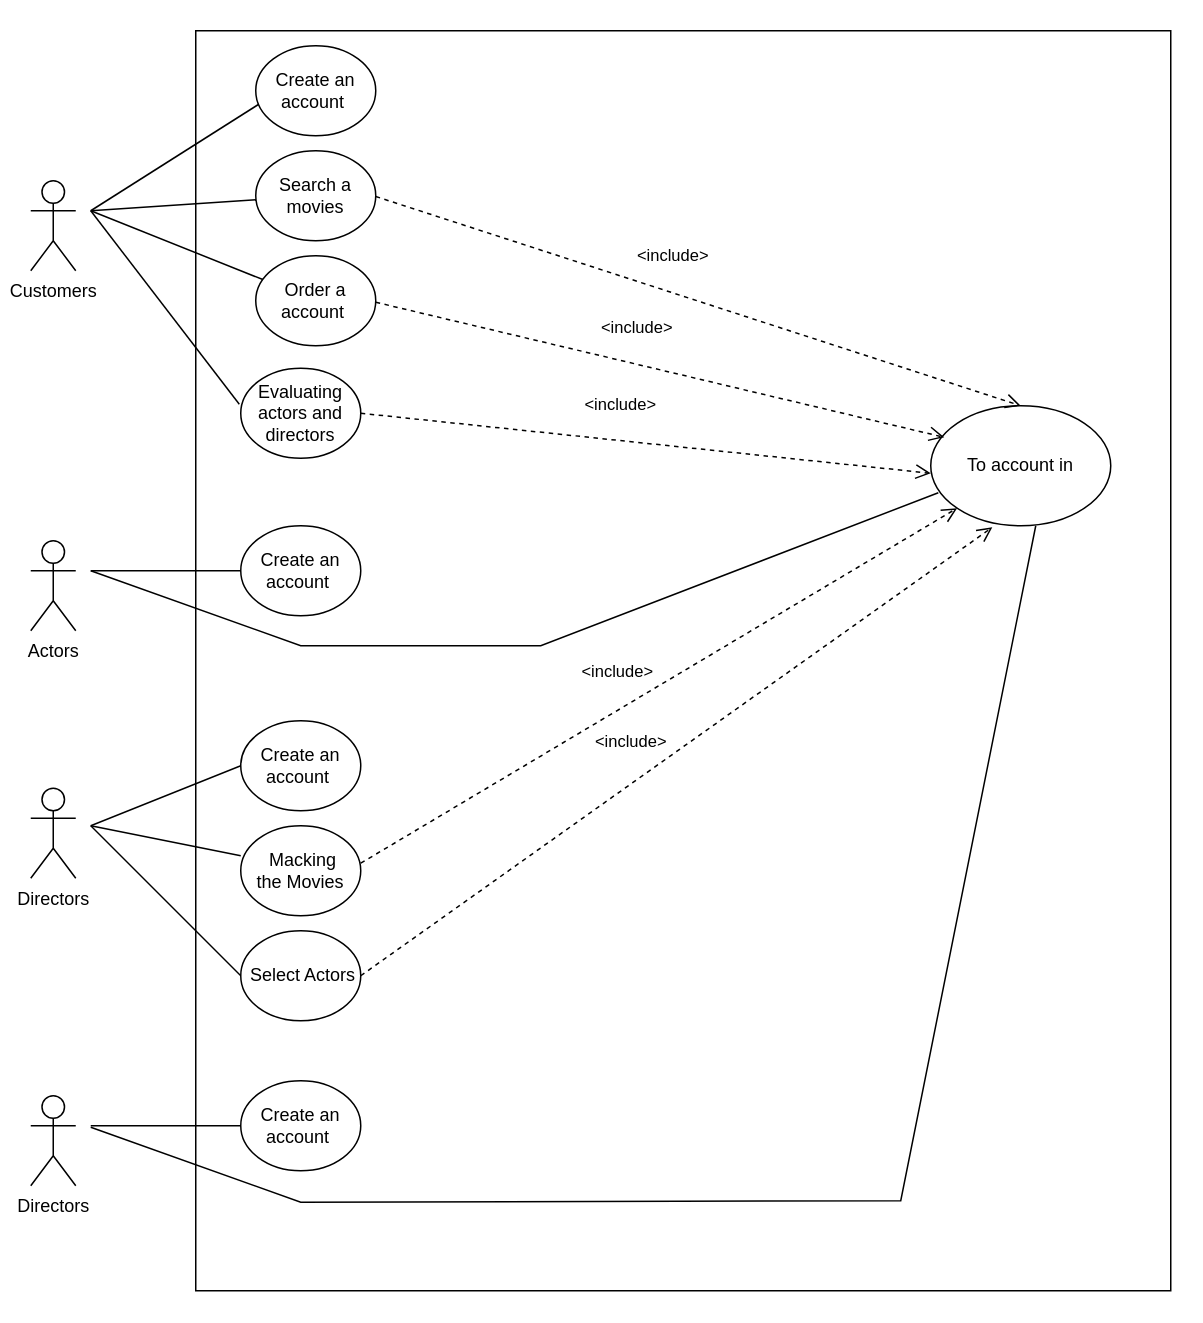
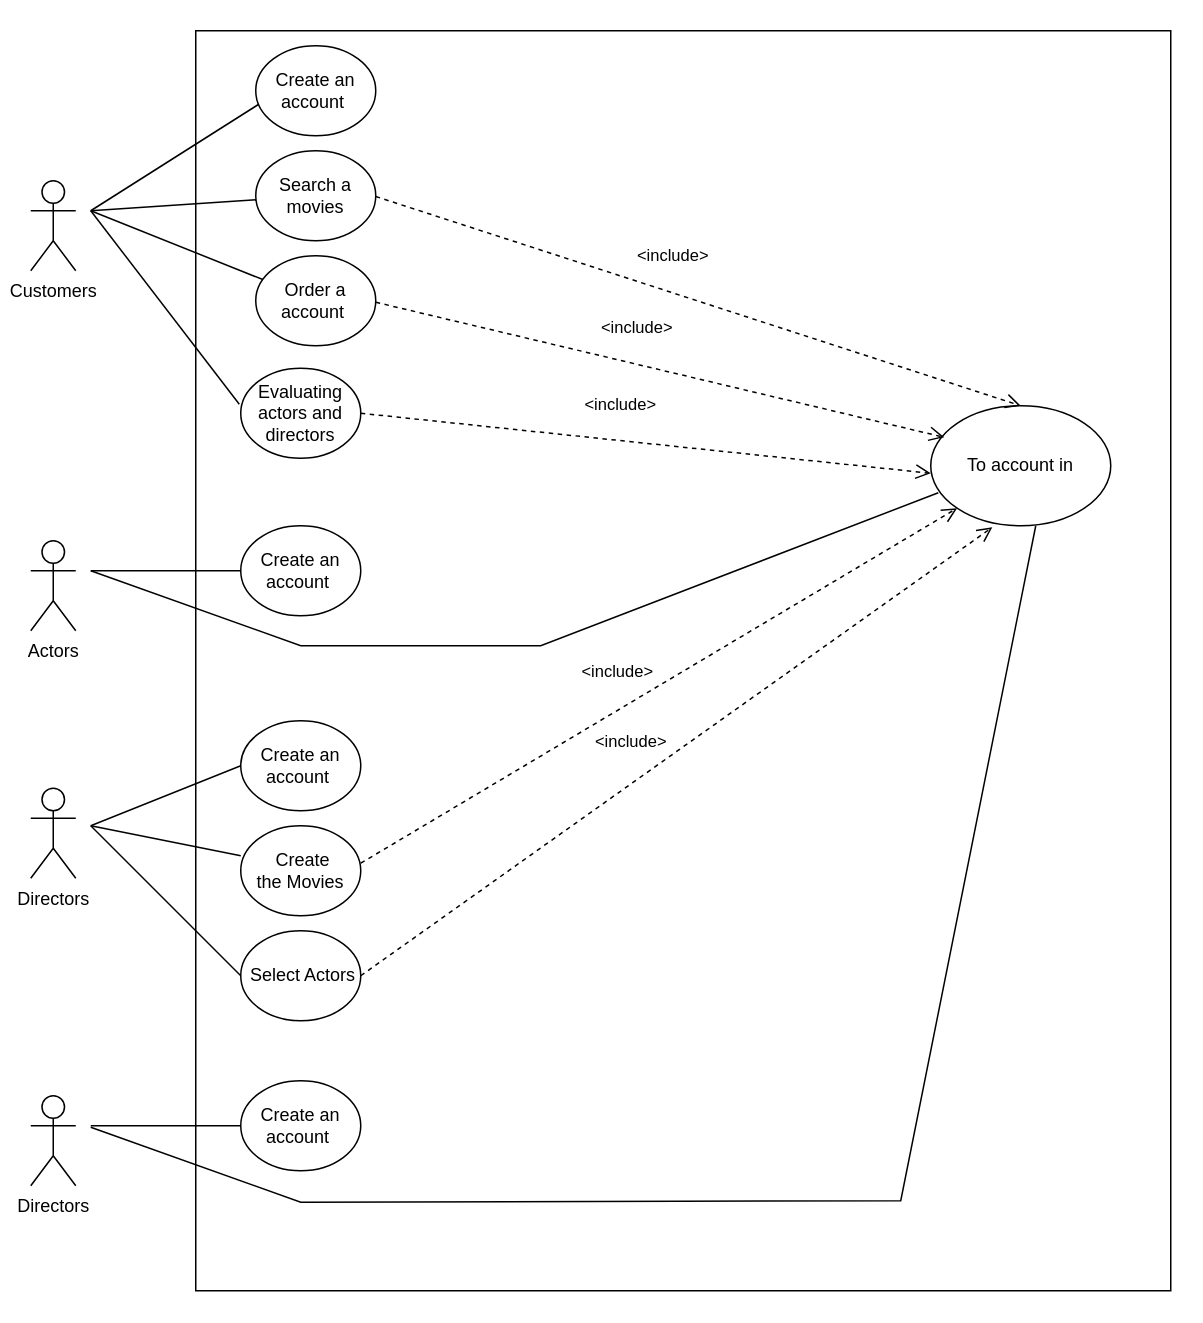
node "Macking the Movies": label "Macking the Movies" -> "Create the Movies"
